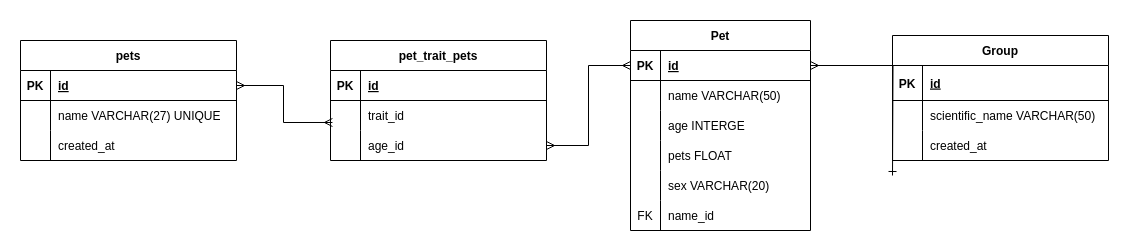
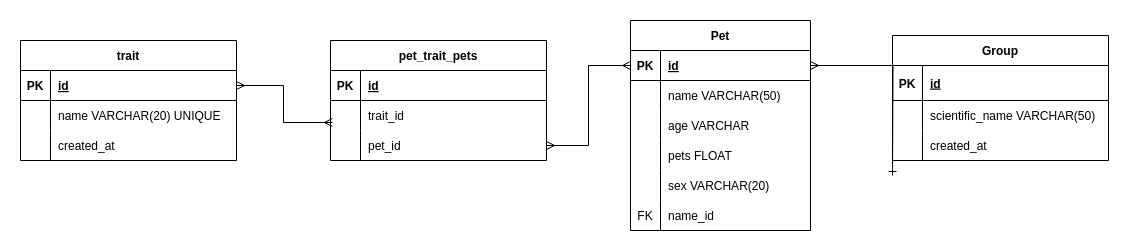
node "pets": label "pets" -> "trait"
node "name VARCHAR(27) UNIQUE": label "name VARCHAR(27) UNIQUE" -> "name VARCHAR(20) UNIQUE"
node "age INTERGE": label "age INTERGE" -> "age VARCHAR"
node "age_id": label "age_id" -> "pet_id"
